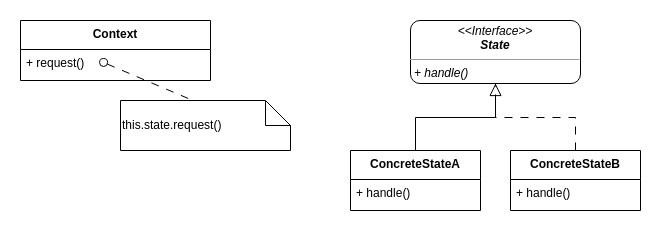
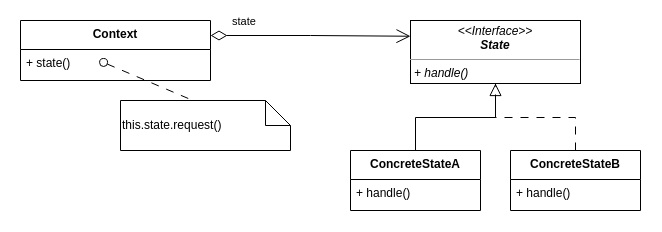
edge "Context" -- "<<Interface>> State + handle()": added, label "state"
node "<<Interface>> State + handle()": shape rounded rectangle -> rectangle
node "+ request()": label "+ request()" -> "+ state()"
